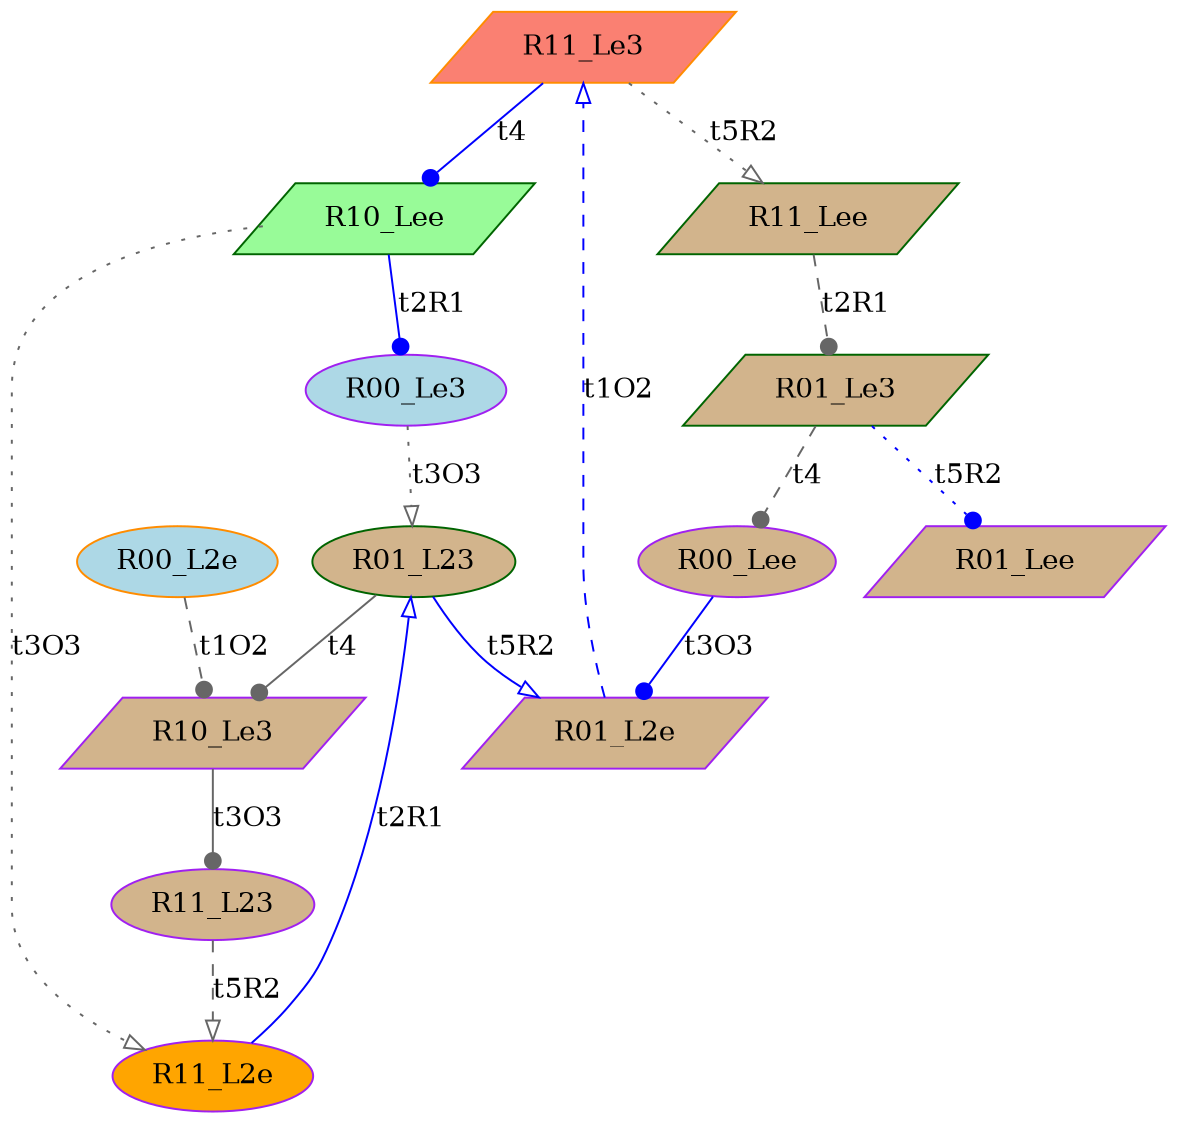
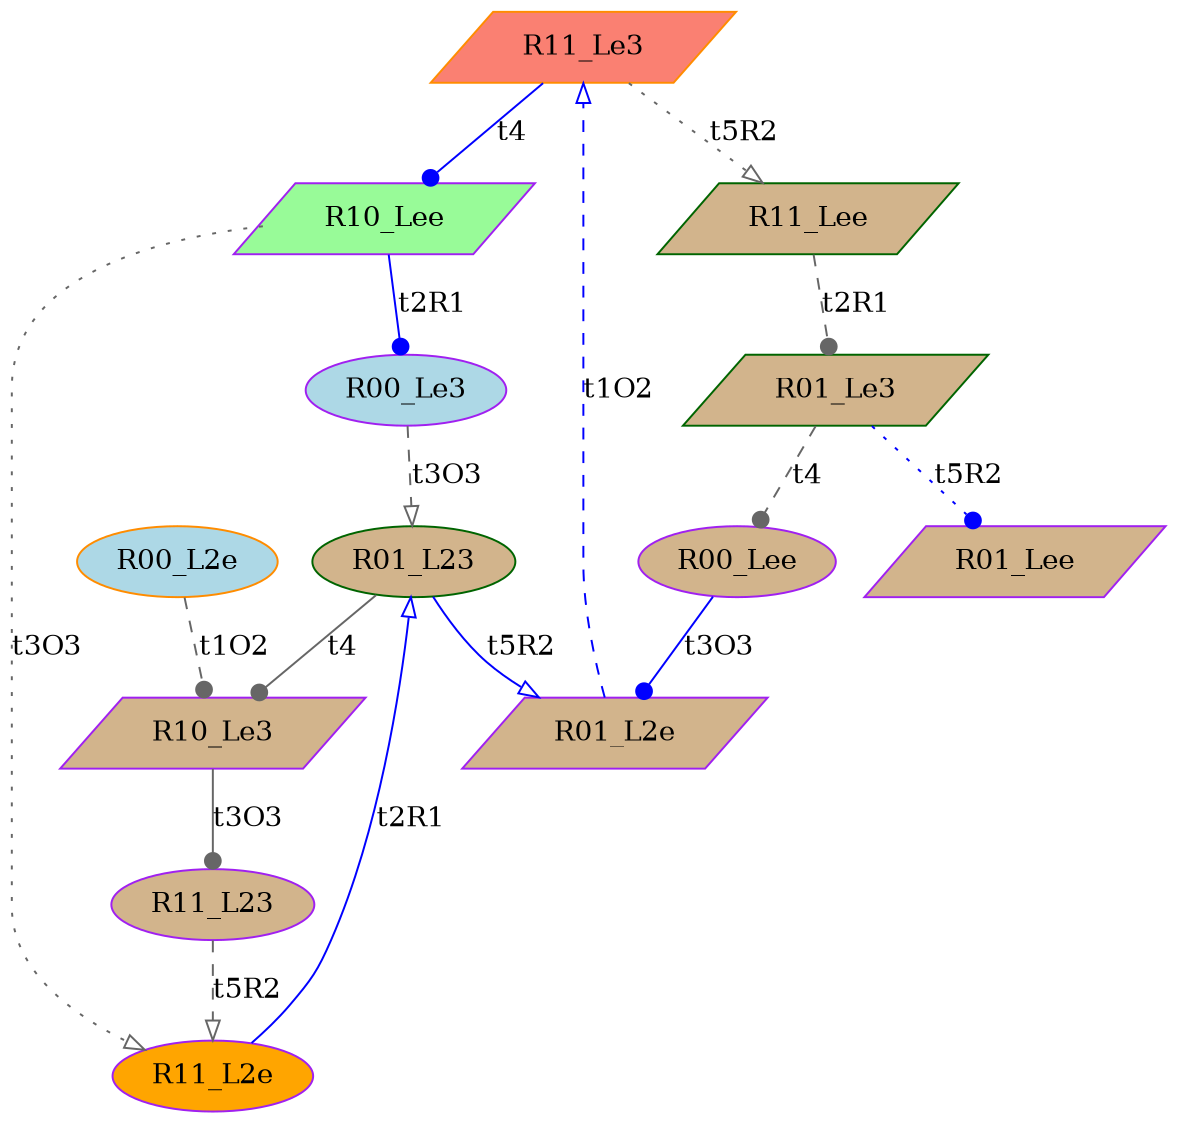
node "R10_Lee": color darkgreen -> purple
edge "R00_Le3" -> "R01_L23": style dotted -> dashed
